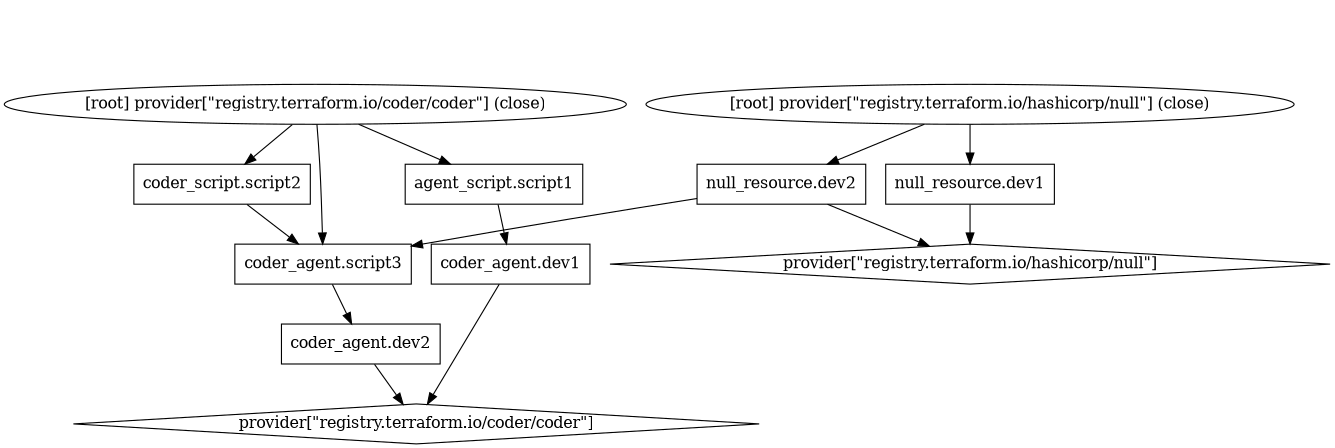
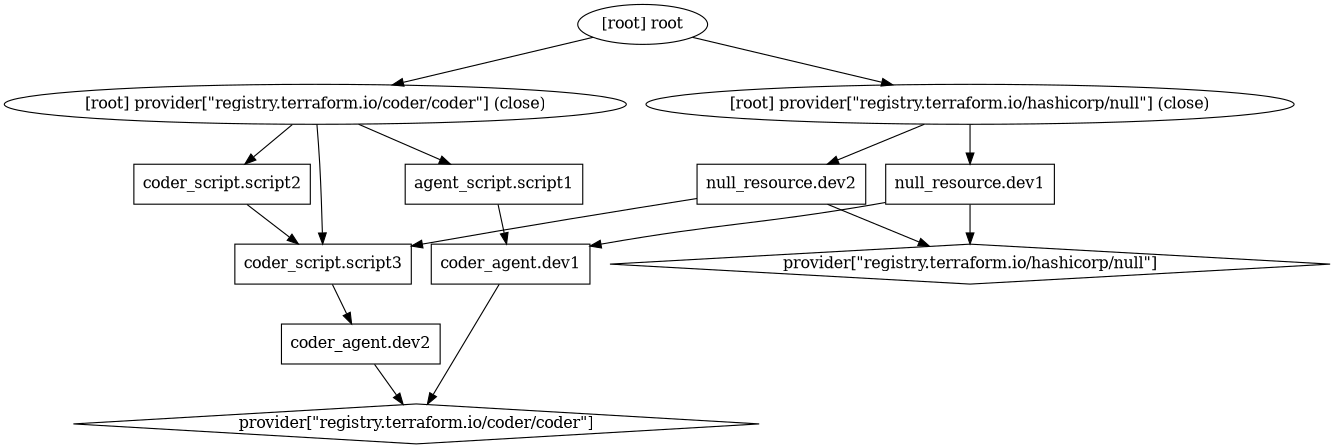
node "[root] root": added
edge "null_resource.dev1" -> "coder_agent.dev1": added
node "coder_agent.script3": label "coder_agent.script3" -> "coder_script.script3"
